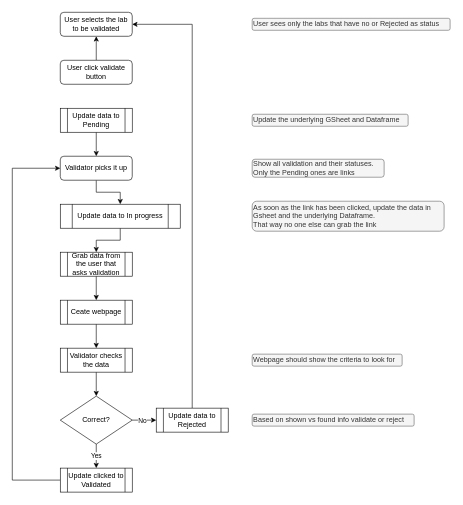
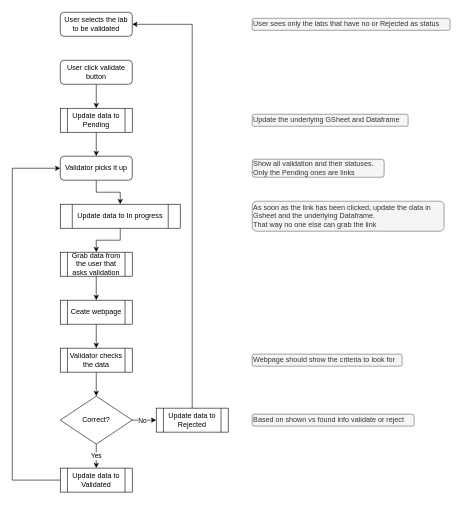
edge "User click validate button" -> "User selects the lab to be validated": now "User click validate button" -> "Update data to Pending"
node "Update clicked to Validated": label "Update clicked to Validated" -> "Update data to Validated"
